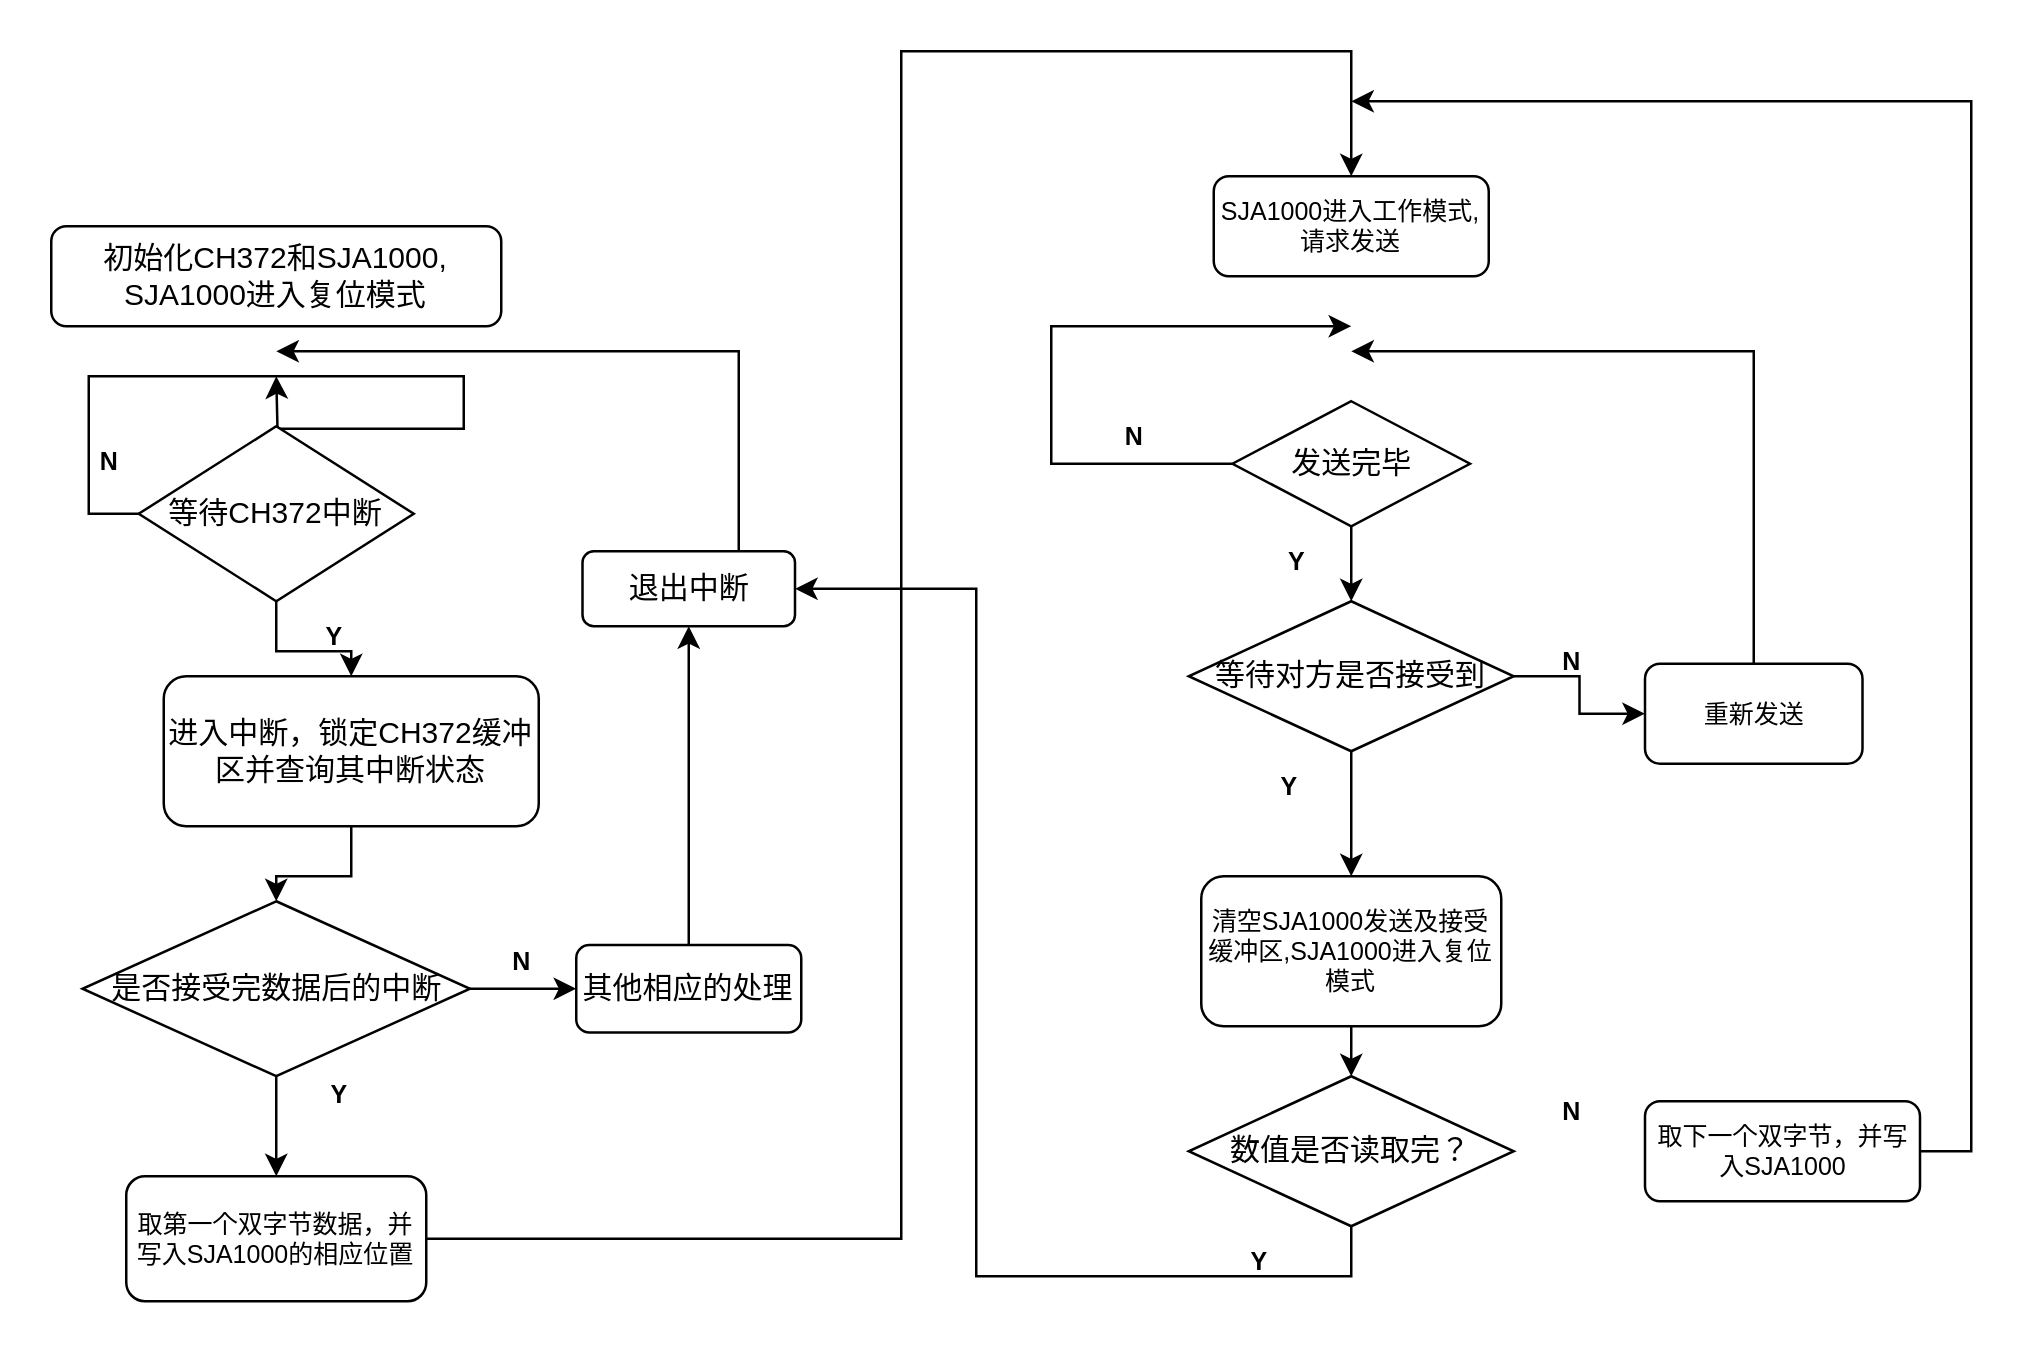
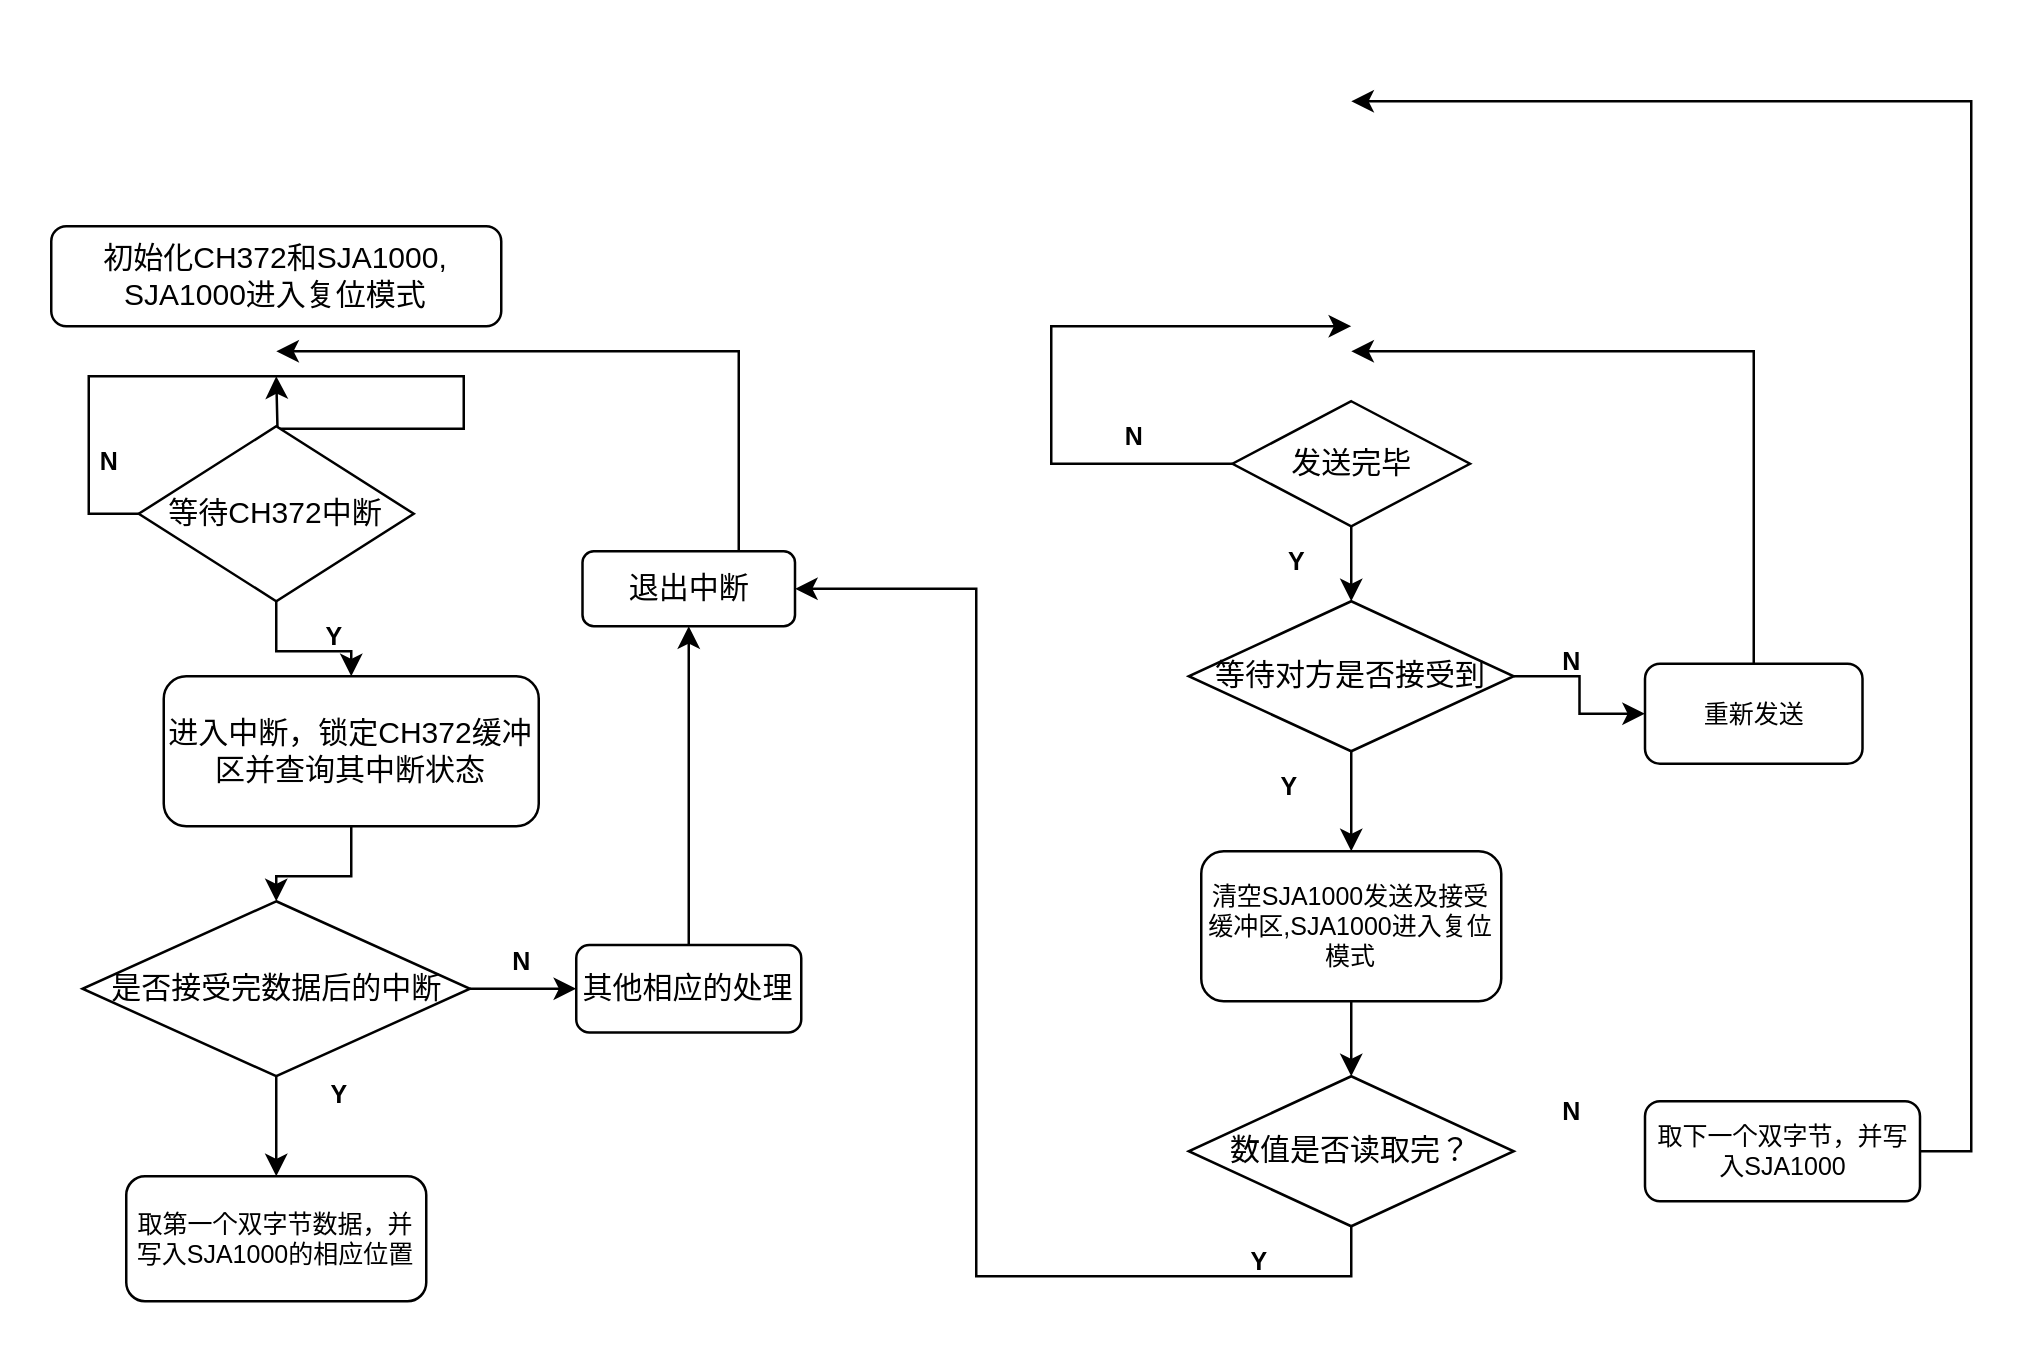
node "SJA1000进入工作模式,请求发送": removed
node "清空SJA1000发送及接受缓冲区,SJA1000进入复位模式": moved (1351, 951) -> (1351, 926)
edge "取第一个双字节数据，并写入SJA1000的相应位置" -> "SJA1000进入工作模式,请求发送": removed
